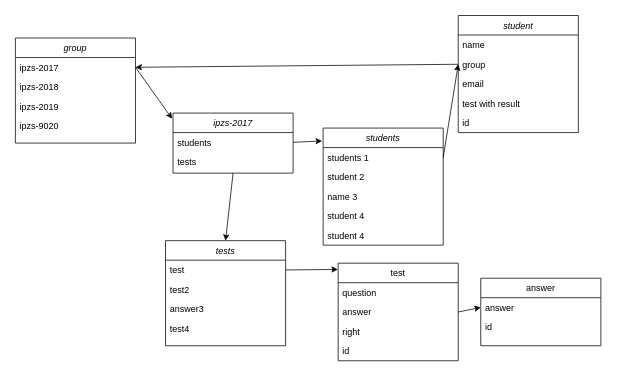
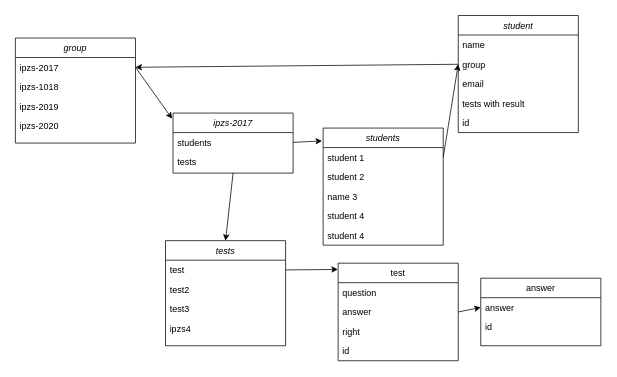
node "ipzs-2018": label "ipzs-2018" -> "ipzs-1018"
node "test with result": label "test with result" -> "tests with result"
node "ipzs-9020": label "ipzs-9020" -> "ipzs-2020"
node "students 1": label "students 1" -> "student 1"
node "answer3": label "answer3" -> "test3"
node "test4": label "test4" -> "ipzs4"
